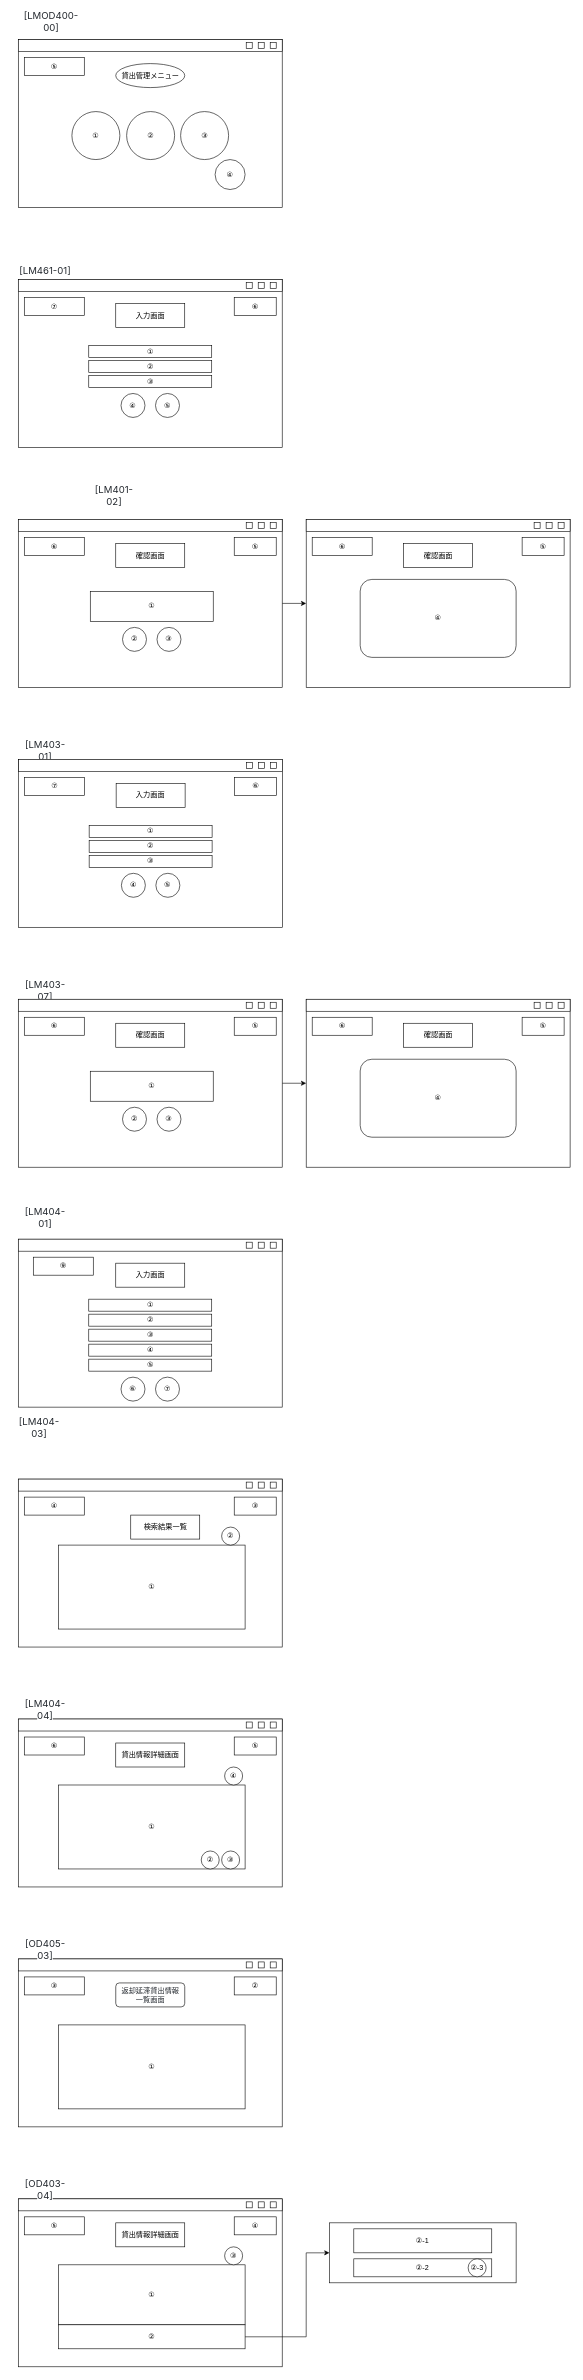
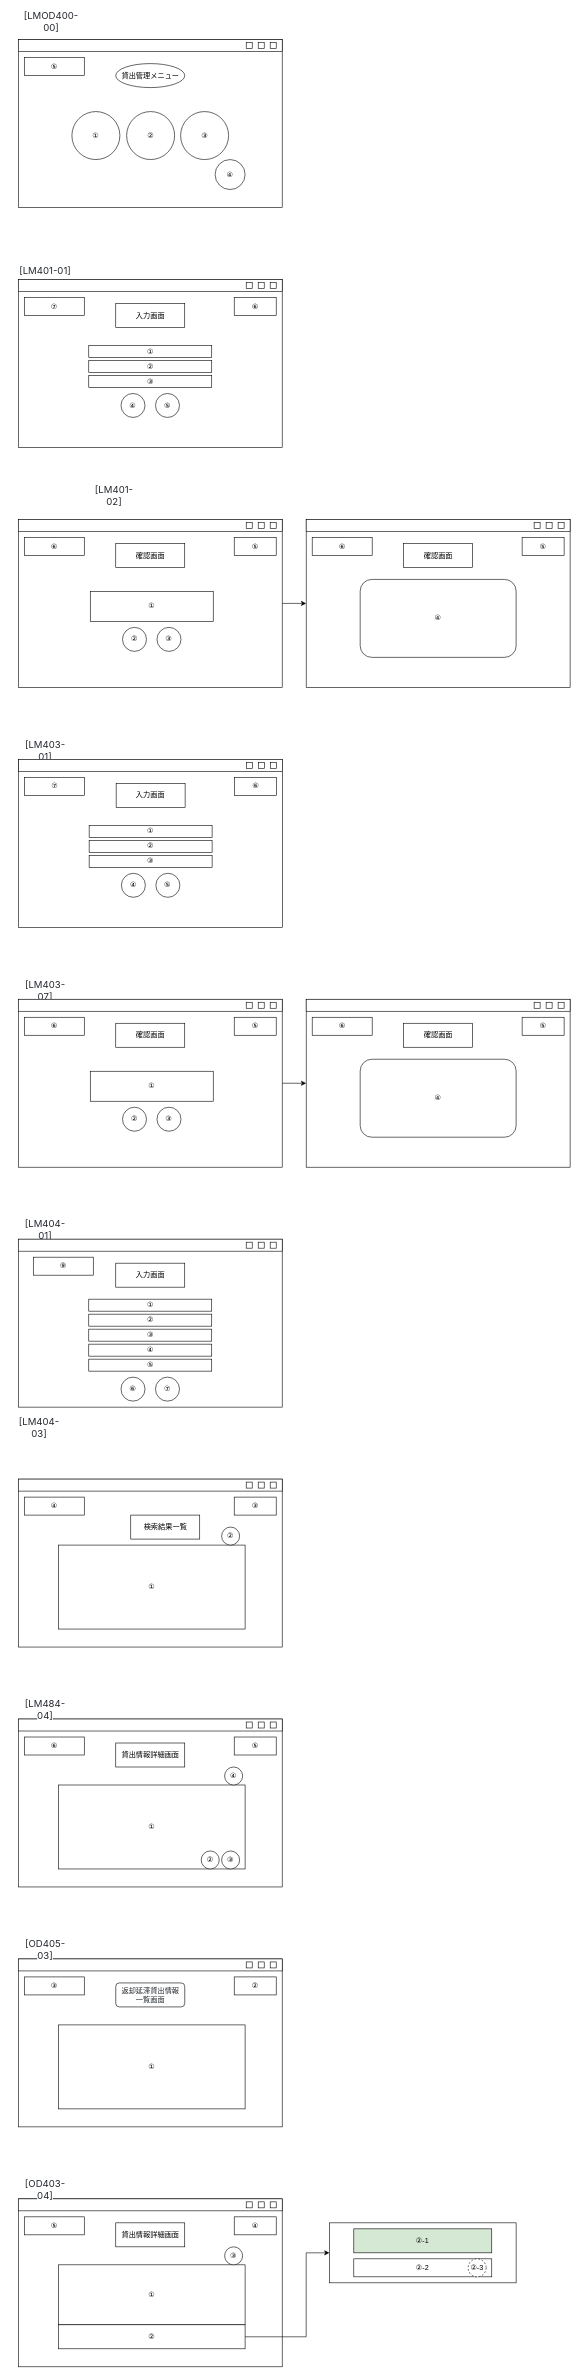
node "[LM461-01]": label "[LM461-01]" -> "[LM401-01]"
node "[LM404-01]": moved (45, 1218) -> (45, 1230)
node "[LM404-04]": label "[LM404-04]" -> "[LM484-04]"
node "②-1": fillcolor #ffffff -> #d5e8d4
node "②-3": style solid -> dashed
